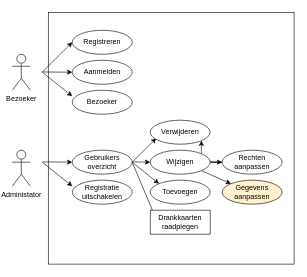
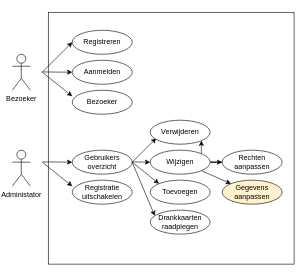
node "Drankkaarten raadplegen": shape rectangle -> ellipse
